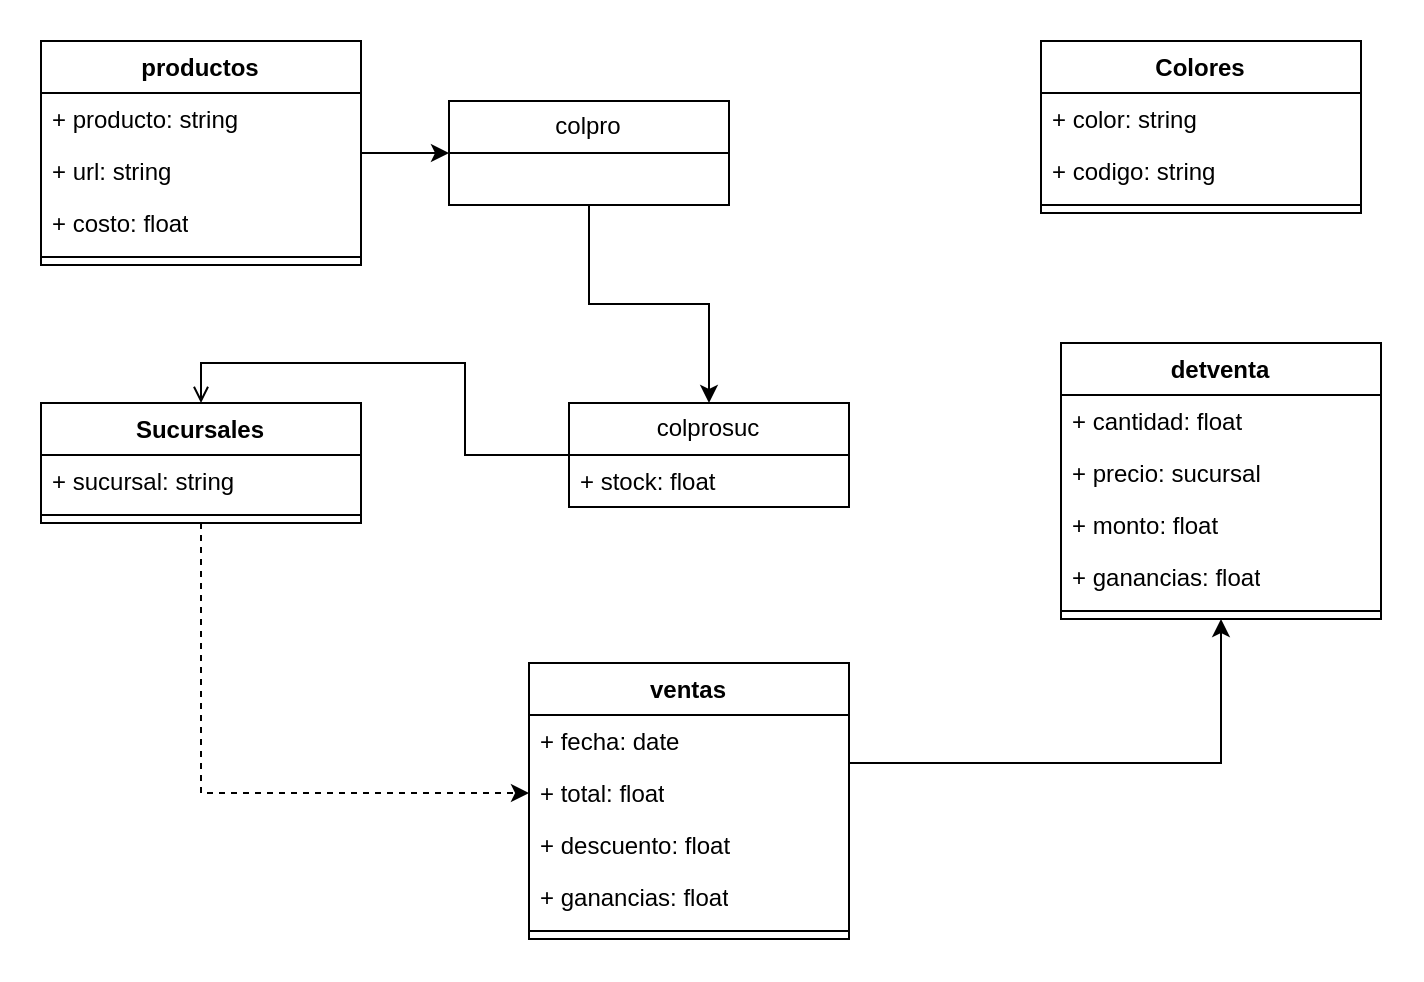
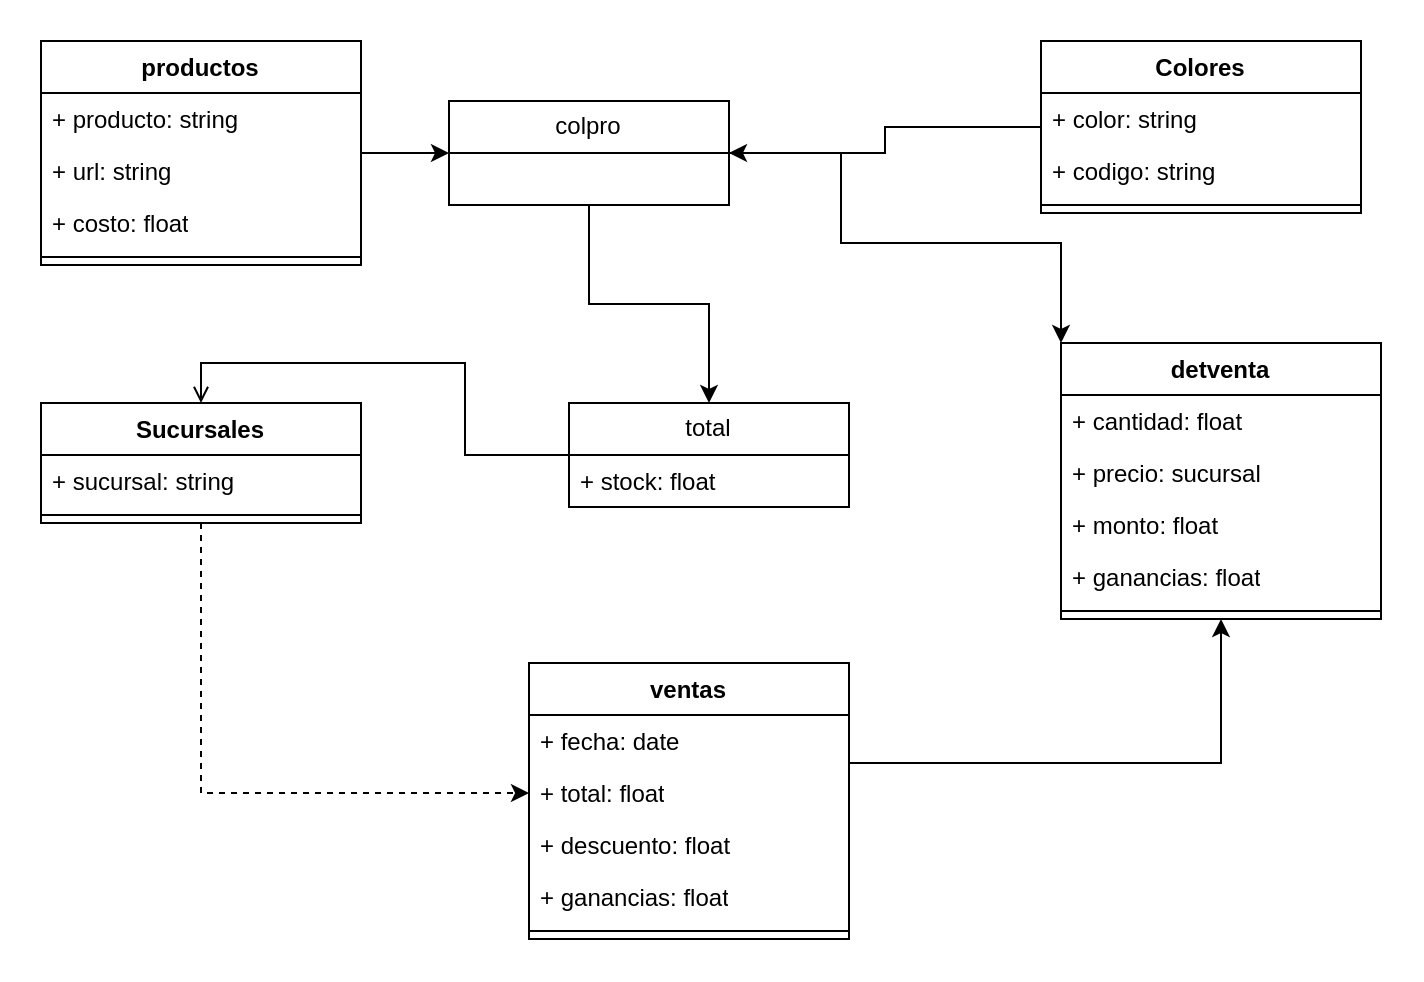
edge "Colores" -> "colpro": added
edge "colpro" -> "detventa": added
node "colprosuc": label "colprosuc" -> "total"
